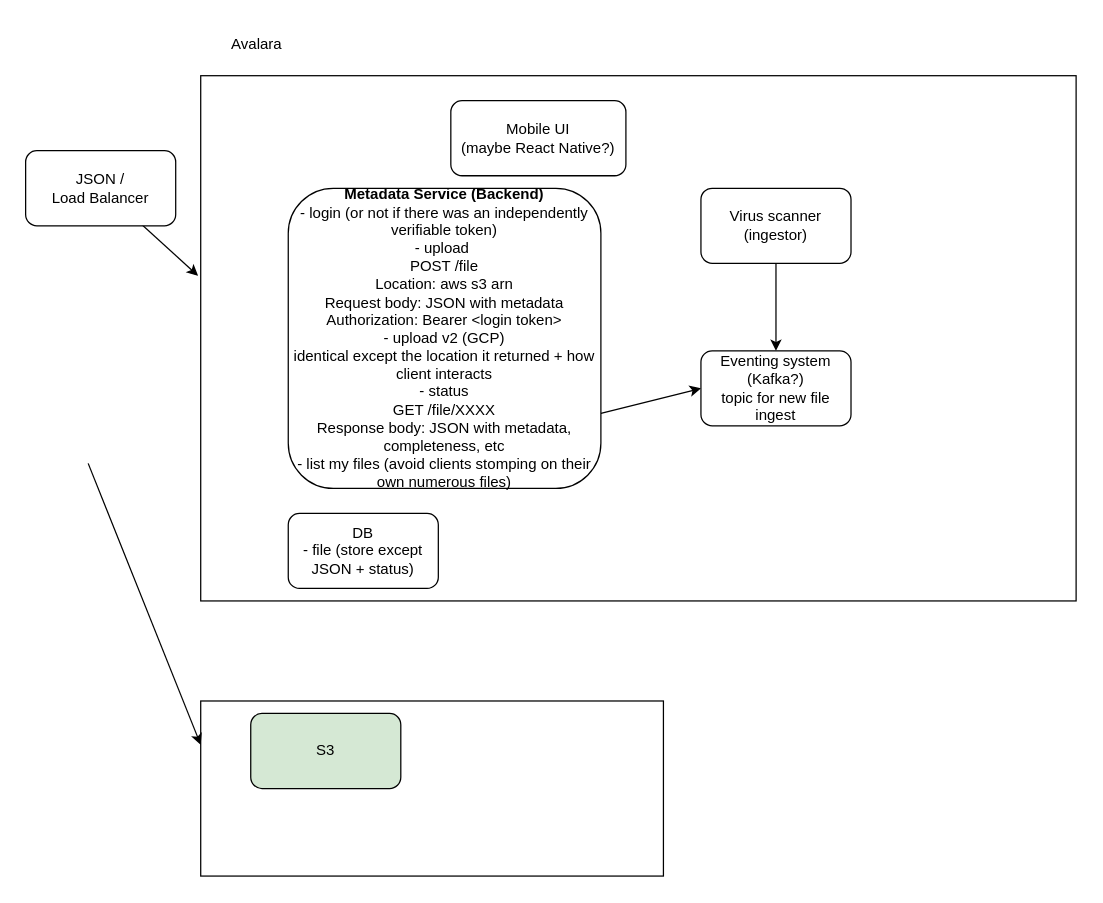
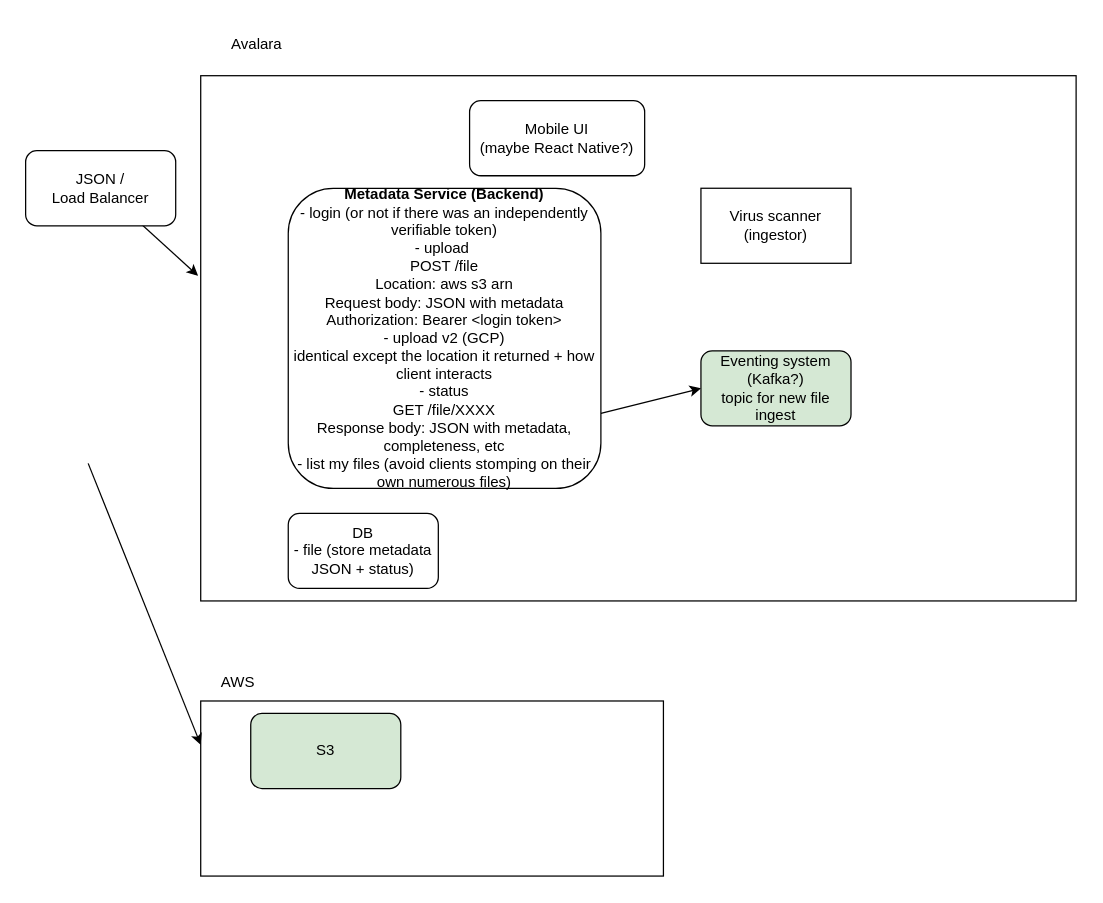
node "Mobile UI (maybe React Native?)": moved (538, 138) -> (557, 138)
node "Virus scanner (ingestor)": shape rounded rectangle -> rectangle
edge "Virus scanner (ingestor)" -> "Eventing system (Kafka?) topic for new file ingest": removed
node "Eventing system (Kafka?) topic for new file ingest": fillcolor #ffffff -> #d5e8d4
node "DB - file (store except JSON + status)": label "DB - file (store except JSON + status)" -> "DB - file (store metadata JSON + status)"
node "AWS": added
